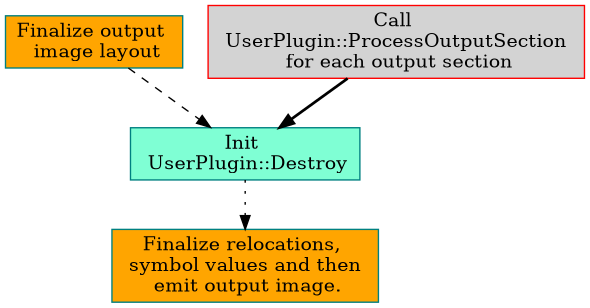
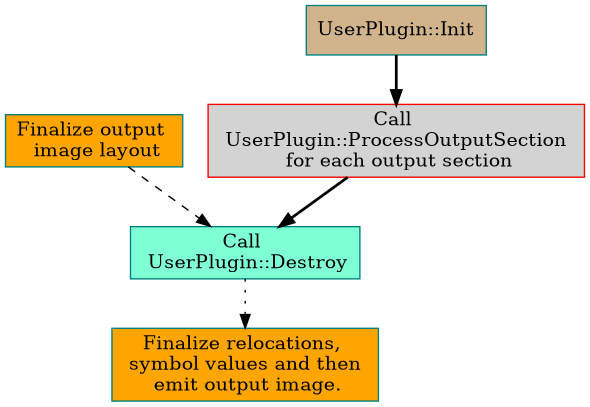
node "UserPlugin::Init": added
node "Init UserPlugin::Destroy": label "Init UserPlugin::Destroy" -> "Call UserPlugin::Destroy"
